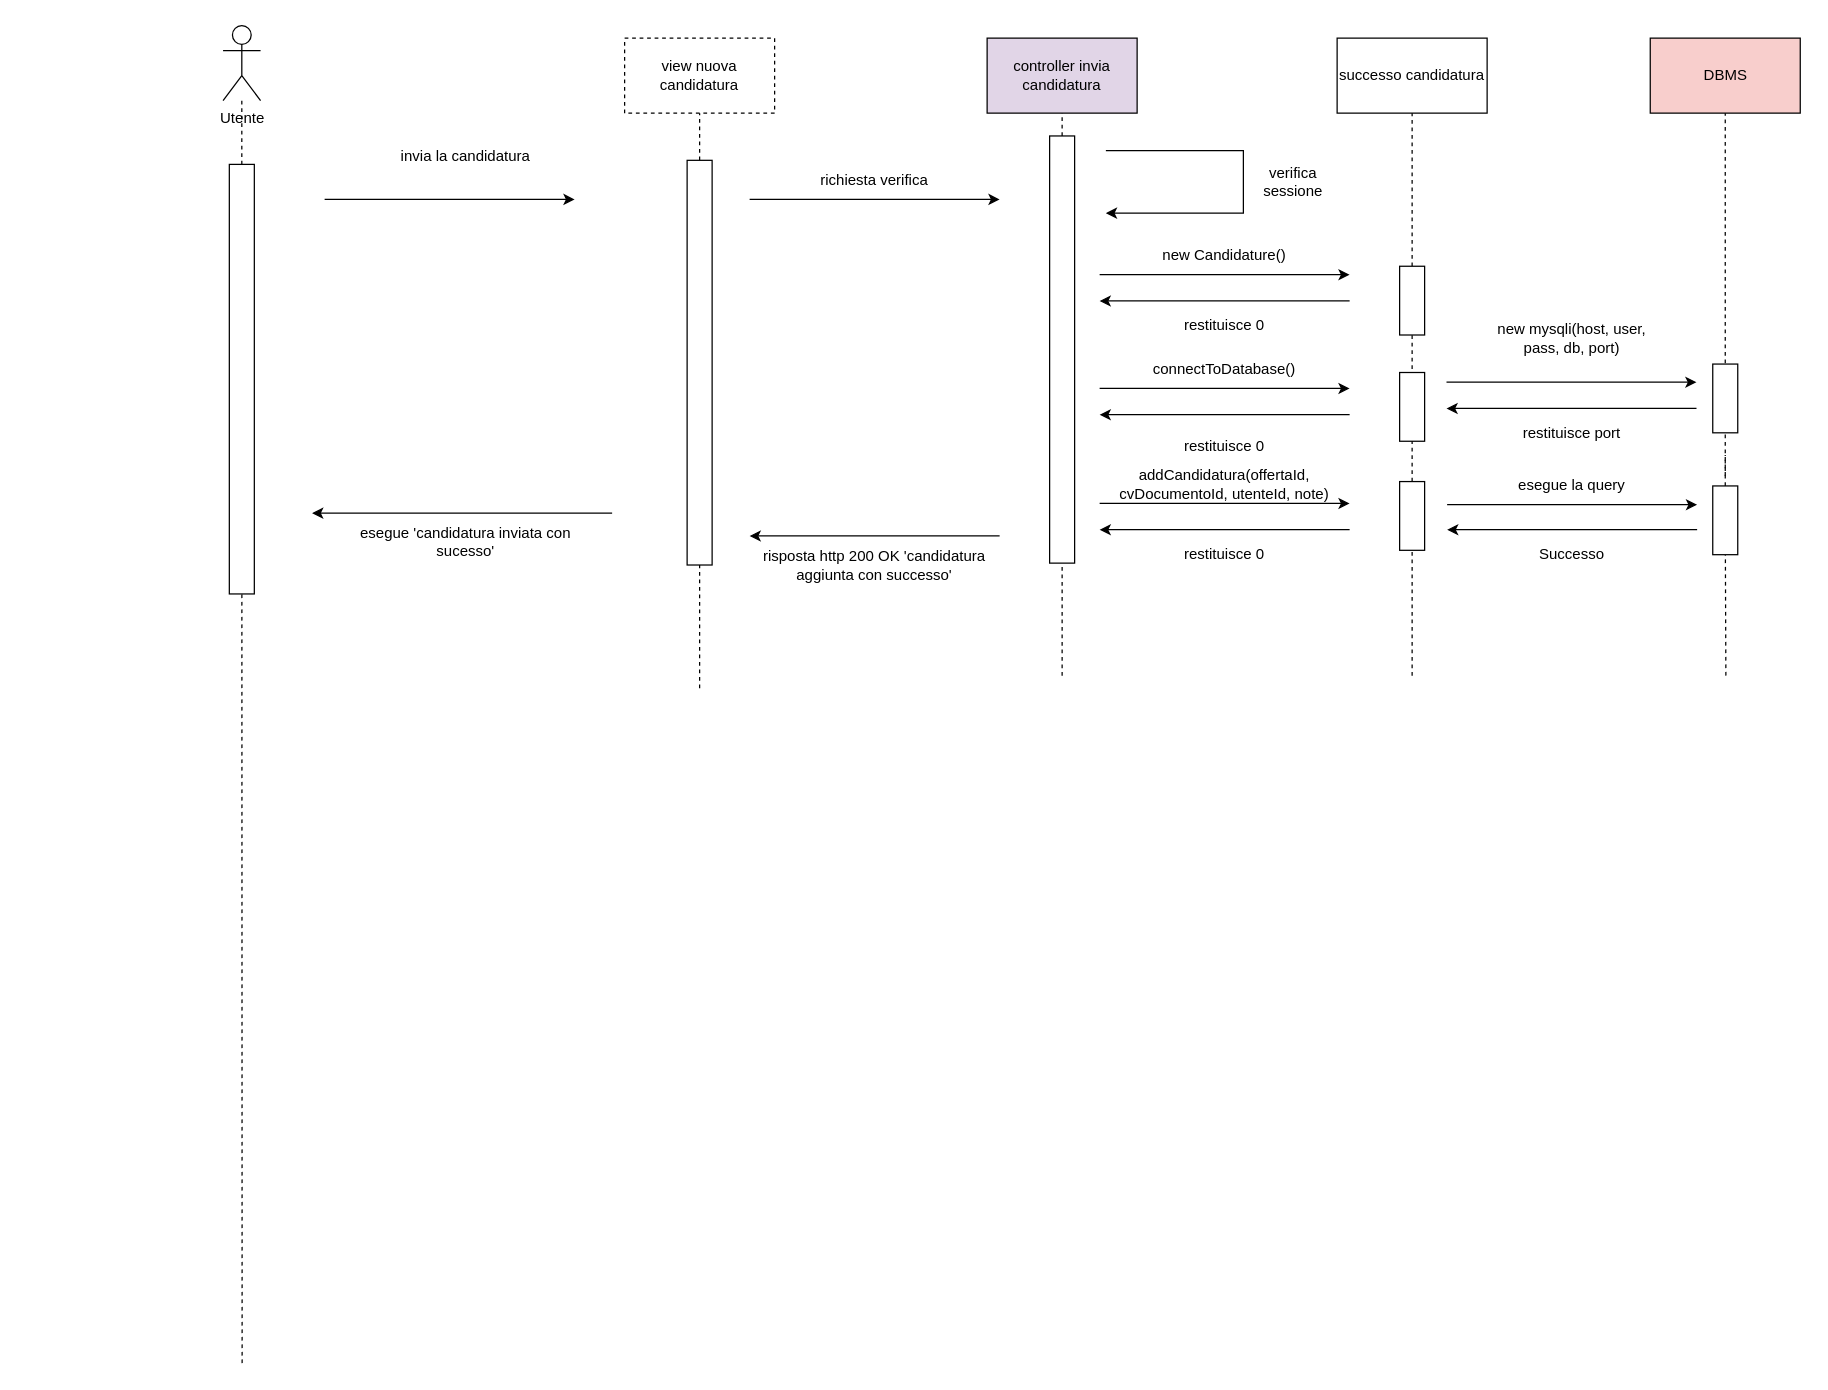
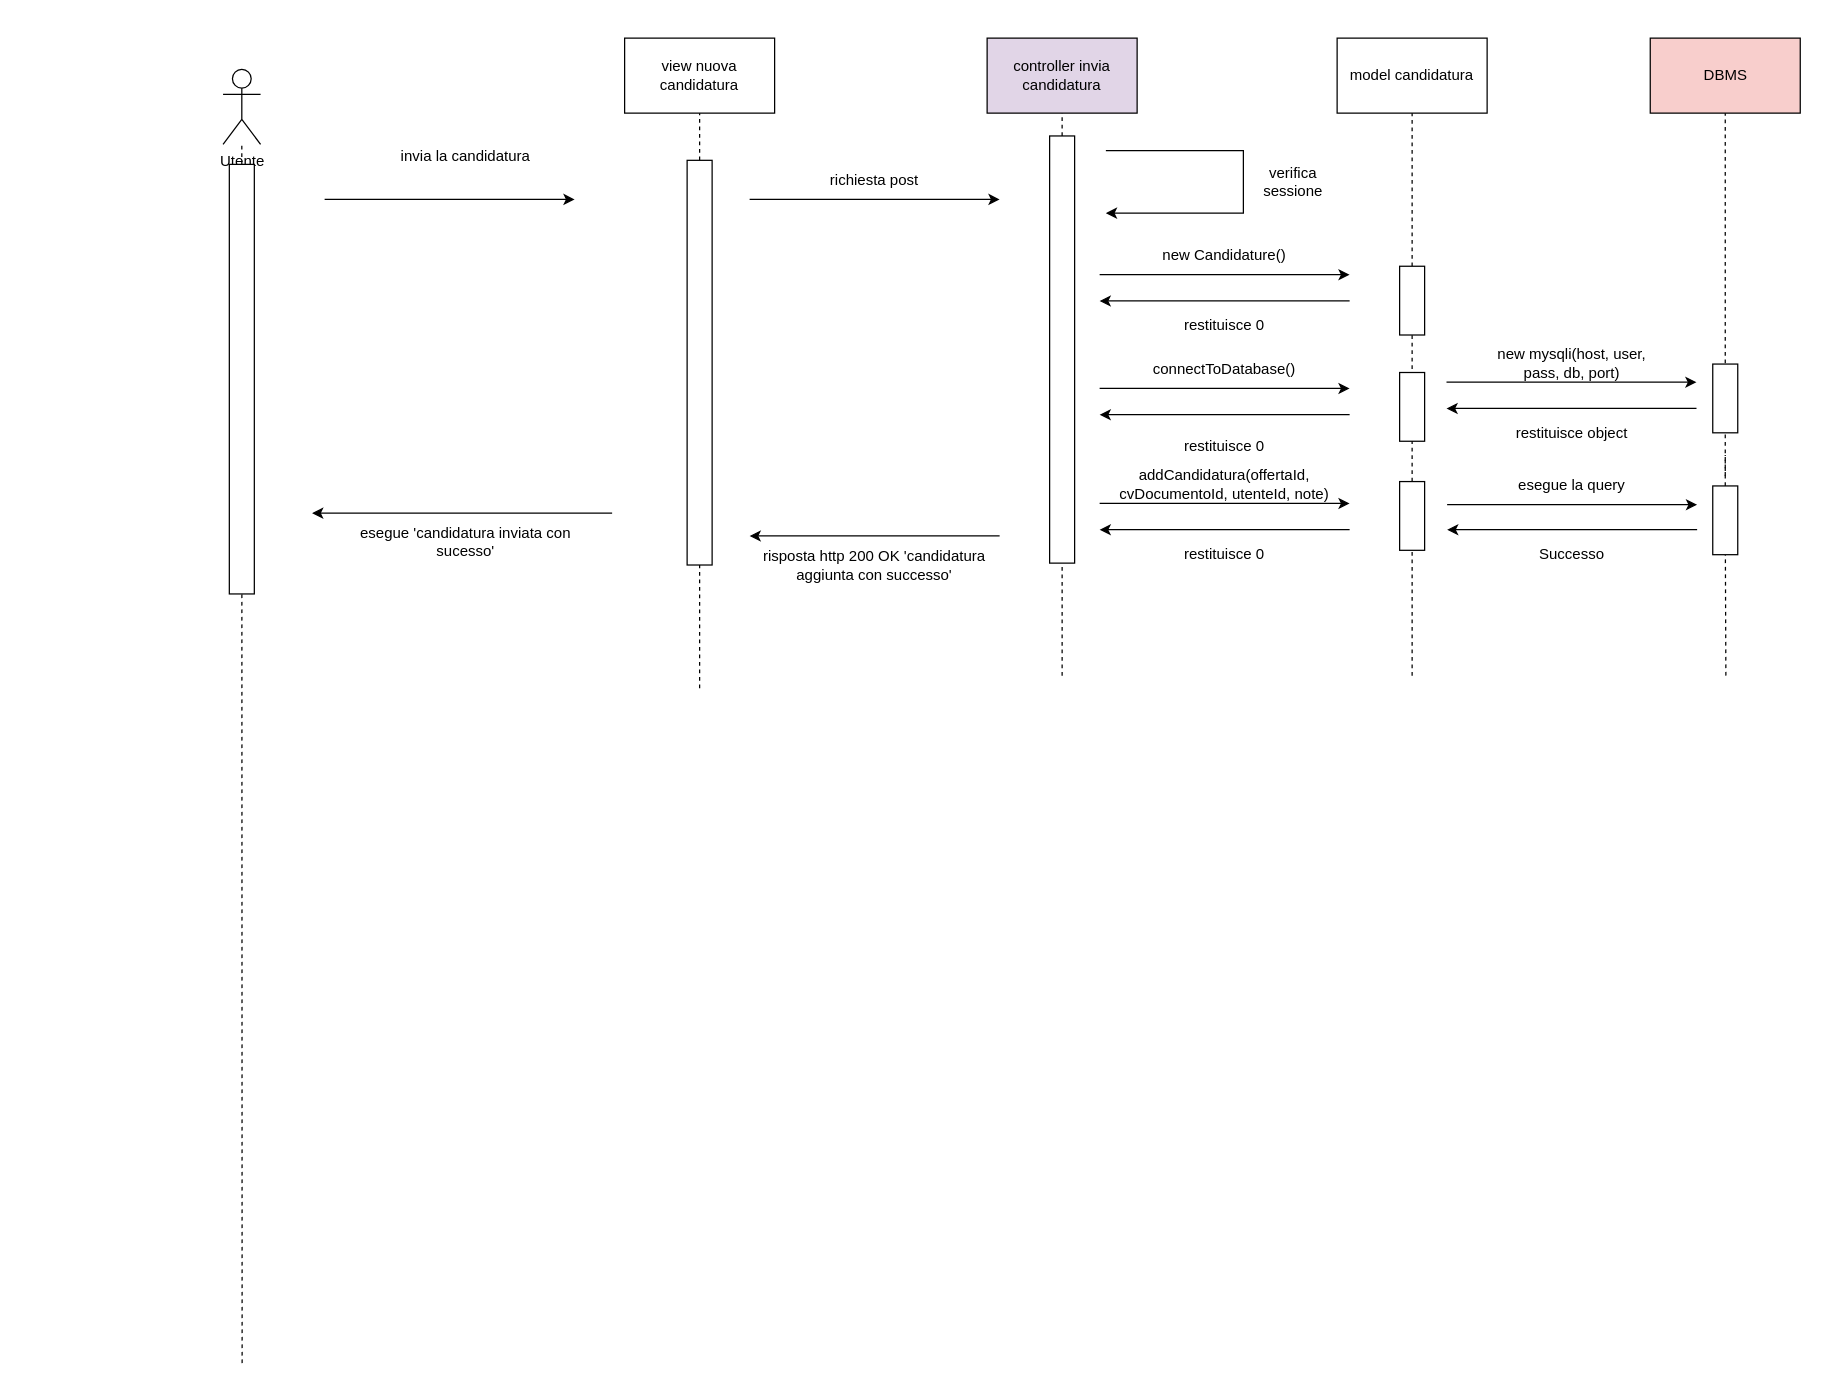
node "Utente": moved (242, 63) -> (242, 107)
node "view nuova candidatura": style dashed -> solid
node "successo candidatura": label "successo candidatura" -> "model candidatura"
node "richiesta verifica": label "richiesta verifica" -> "richiesta post"
node "new mysqli(host, user, pass, db, port)": moved (1571, 338) -> (1571, 363)
node "restituisce port": label "restituisce port" -> "restituisce object"
